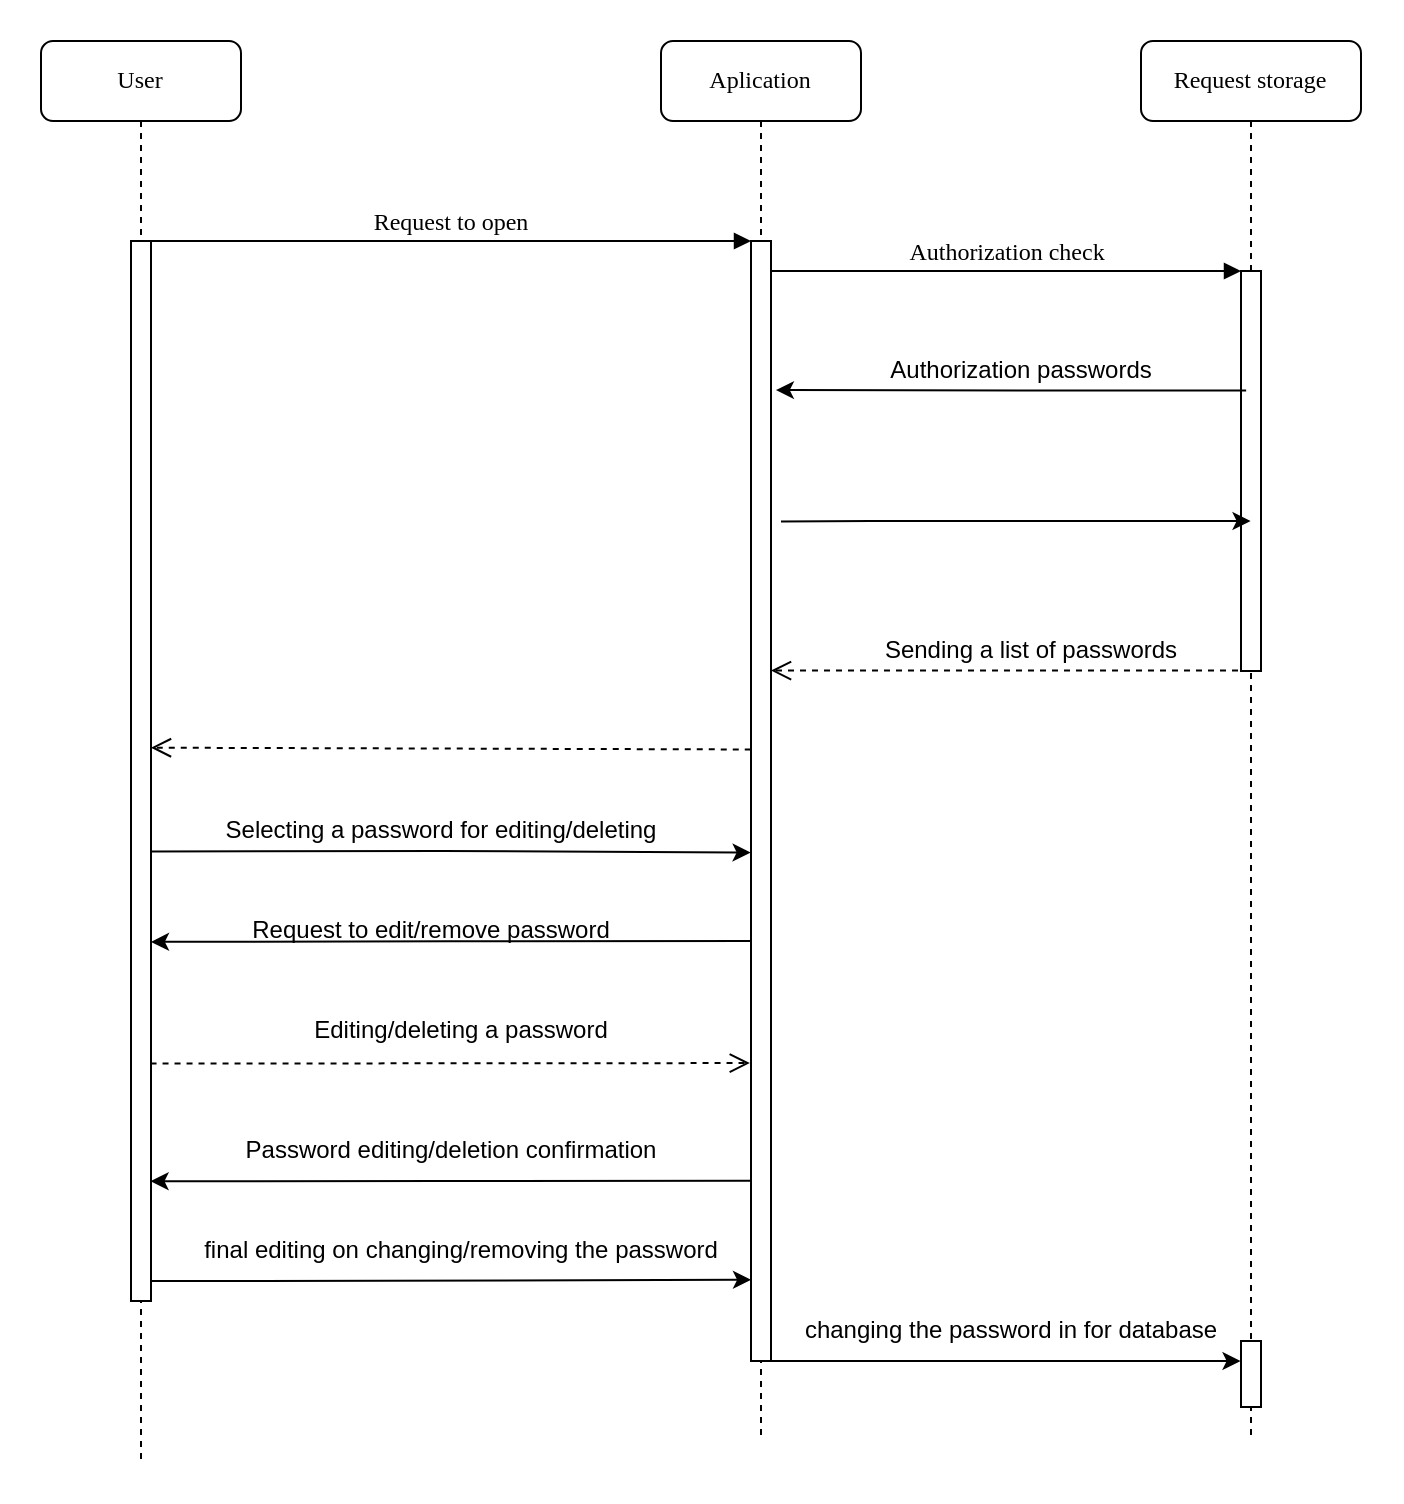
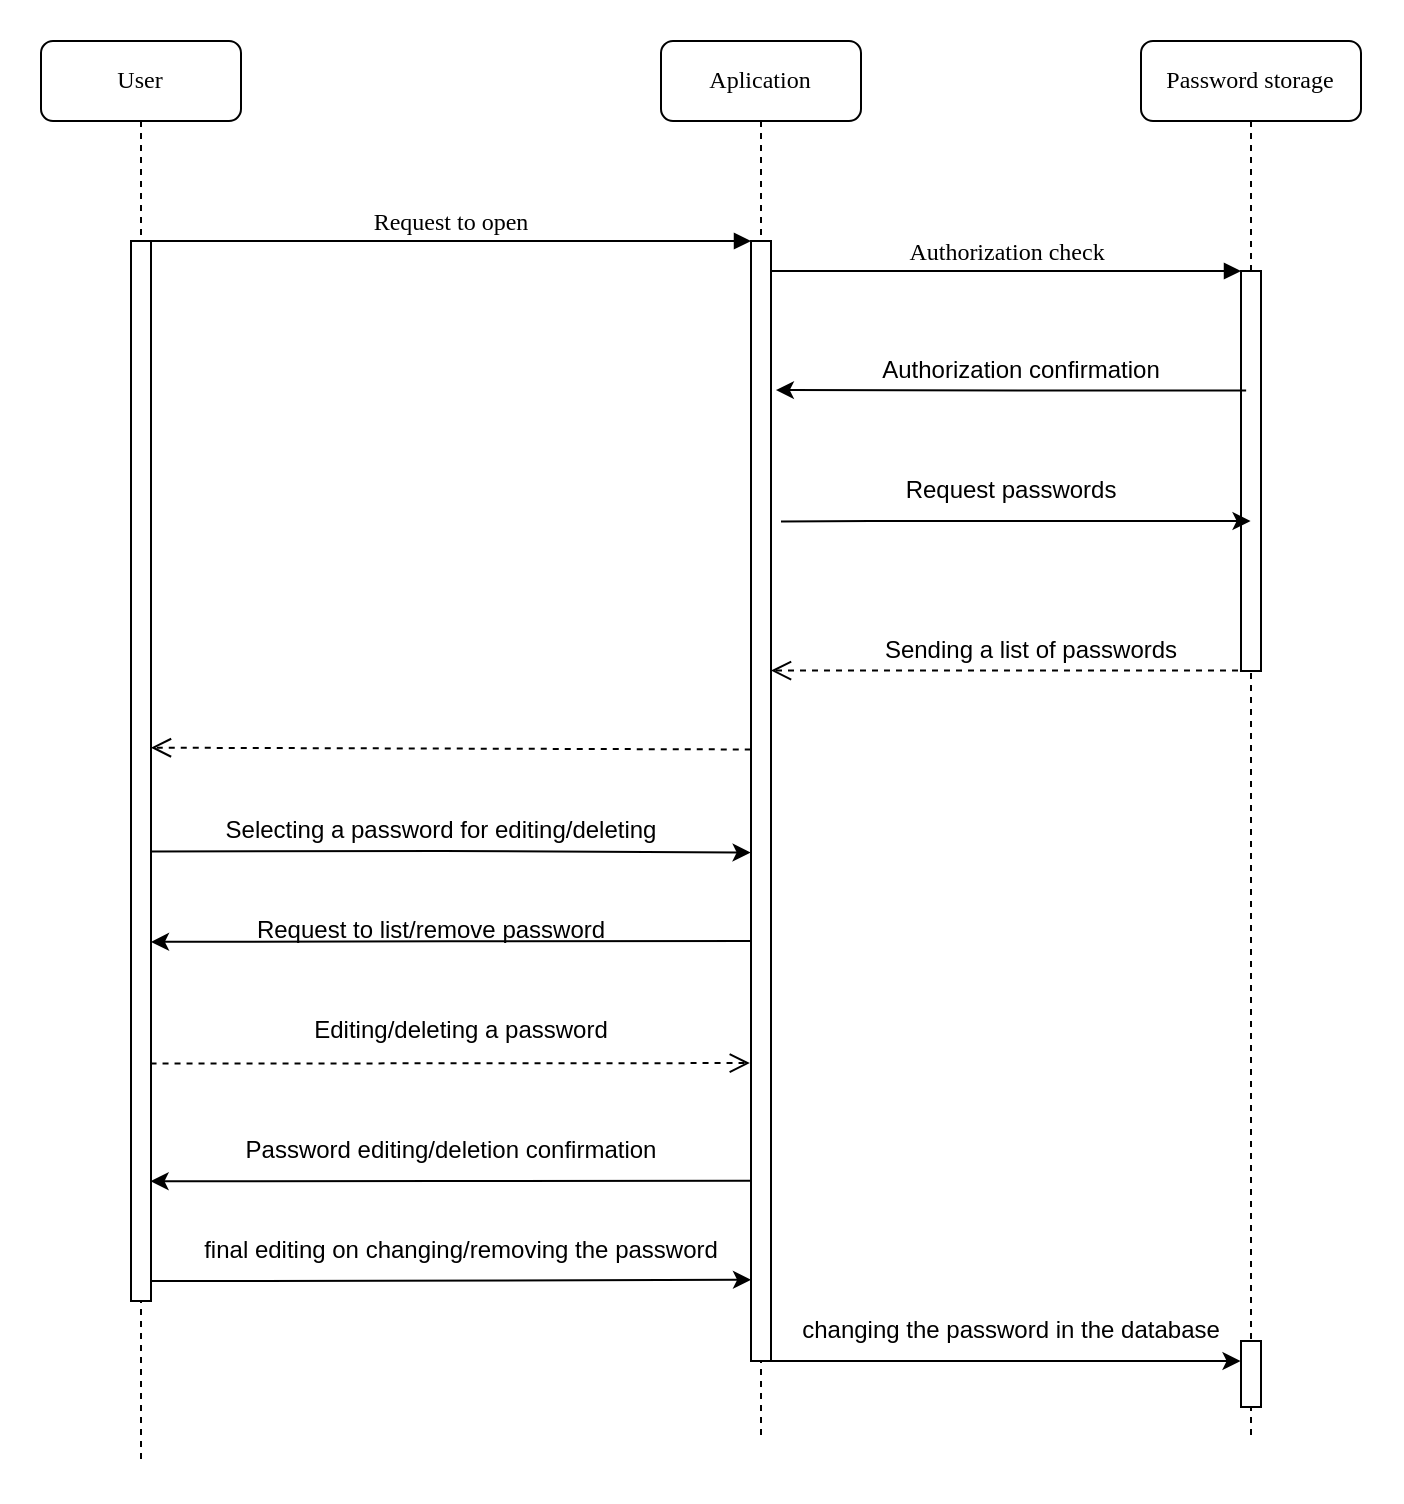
node "Request storage": label "Request storage" -> "Password storage"
node "Authorization passwords": label "Authorization passwords" -> "Authorization confirmation"
node "Request passwords": added
node "Request to edit/remove password": label "Request to edit/remove password" -> "Request to list/remove password"
node "changing the password in for database": label "changing the password in for database" -> "changing the password in the database"
